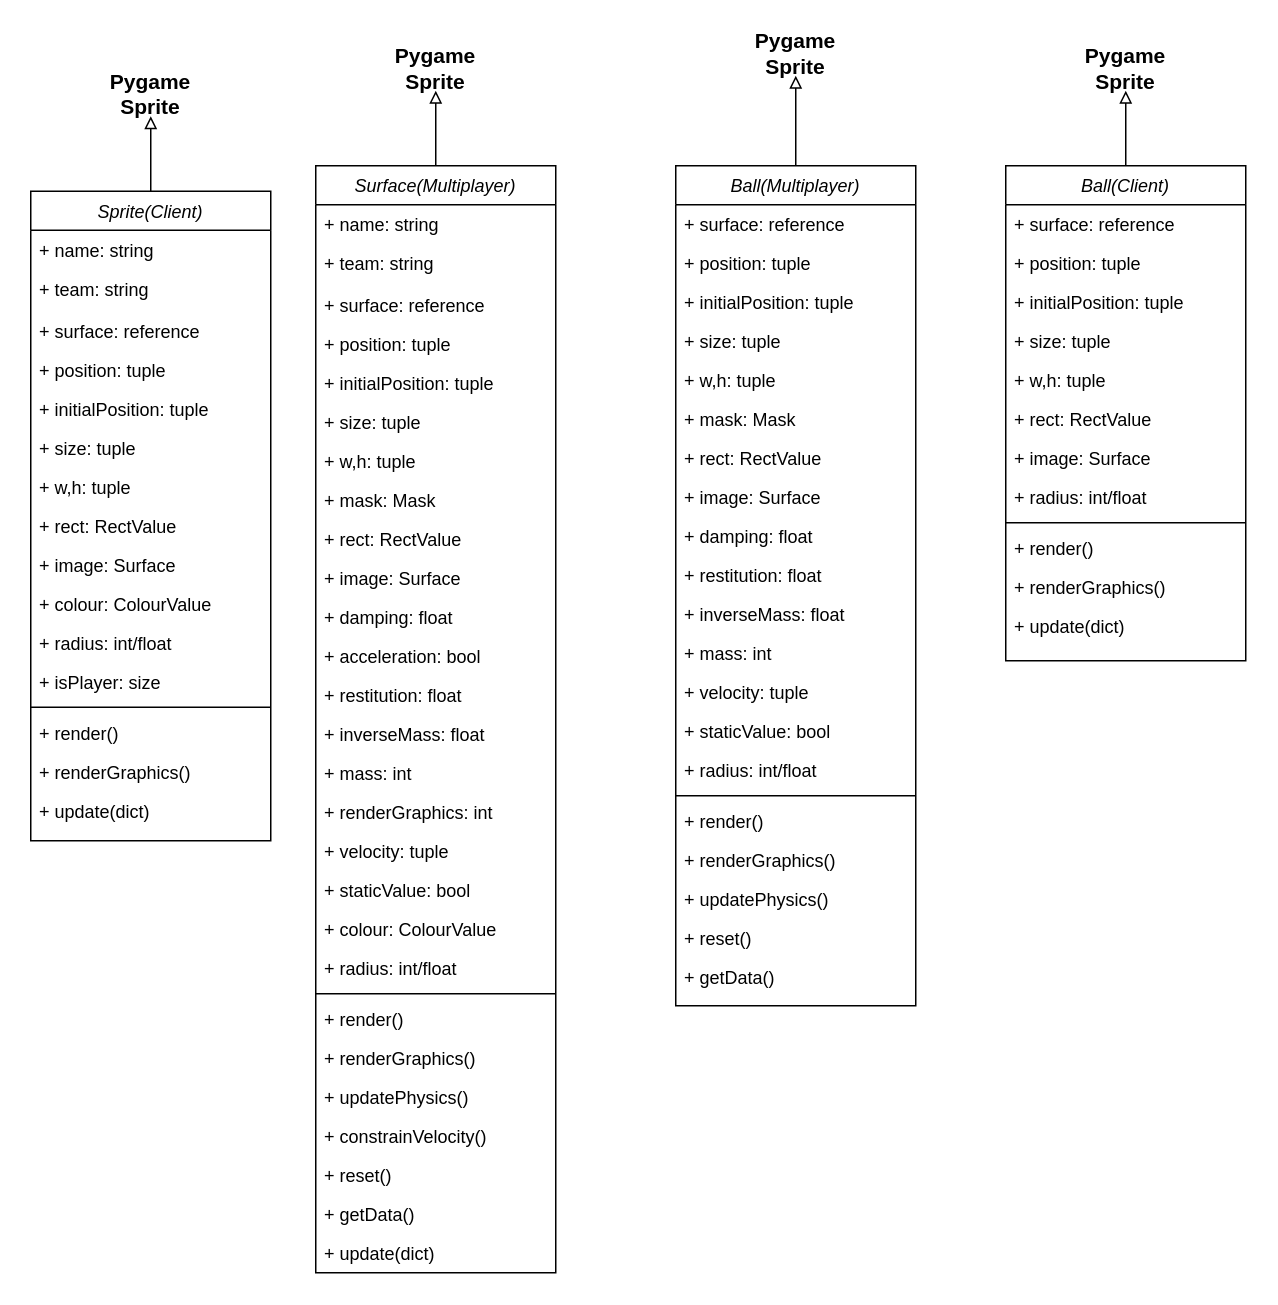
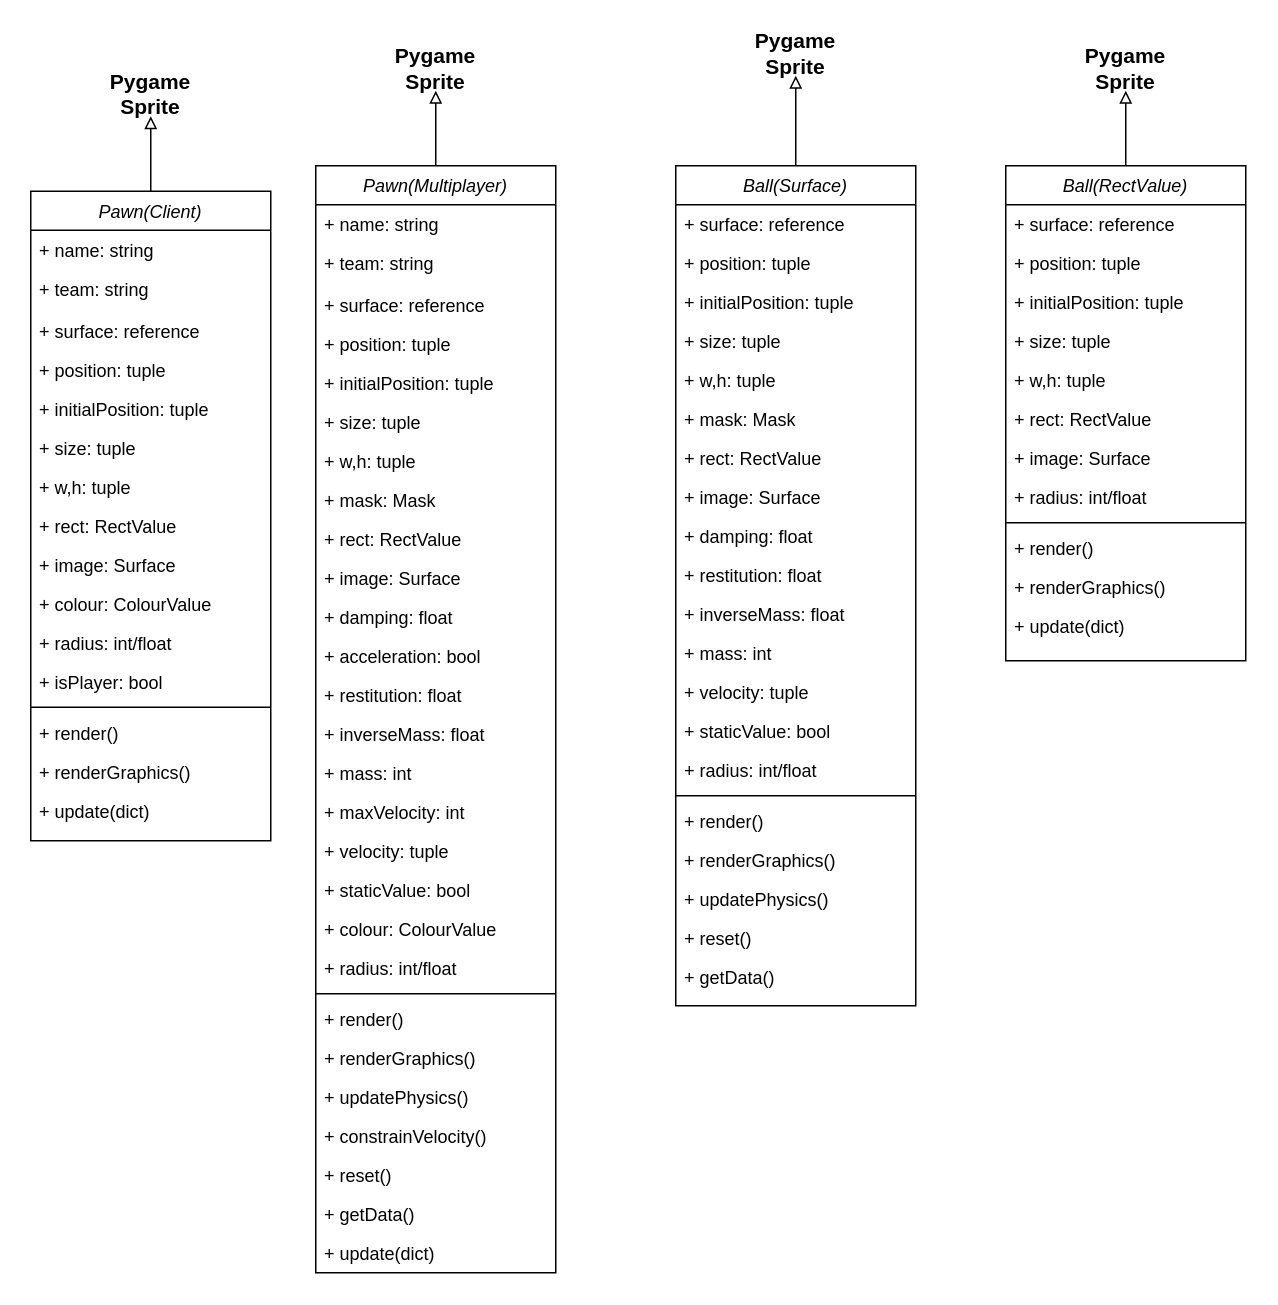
node "Surface(Multiplayer)": label "Surface(Multiplayer)" -> "Pawn(Multiplayer)"
node "Ball(Multiplayer)": label "Ball(Multiplayer)" -> "Ball(Surface)"
node "Ball(Client)": label "Ball(Client)" -> "Ball(RectValue)"
node "Sprite(Client)": label "Sprite(Client)" -> "Pawn(Client)"
node "+ isPlayer: size": label "+ isPlayer: size" -> "+ isPlayer: bool"
node "+ renderGraphics: int": label "+ renderGraphics: int" -> "+ maxVelocity: int"
